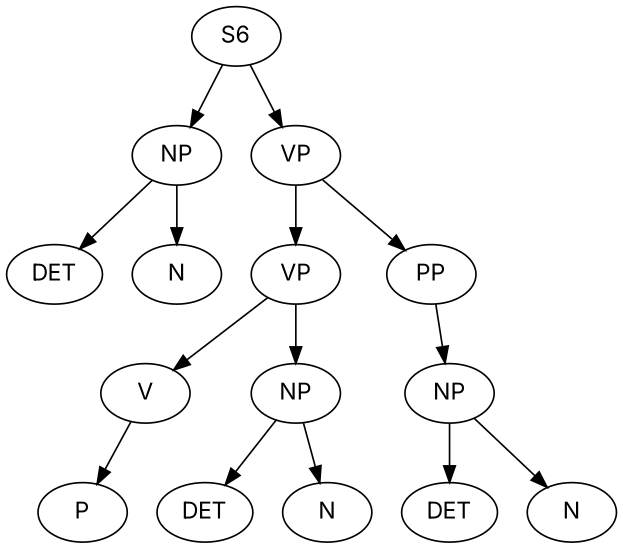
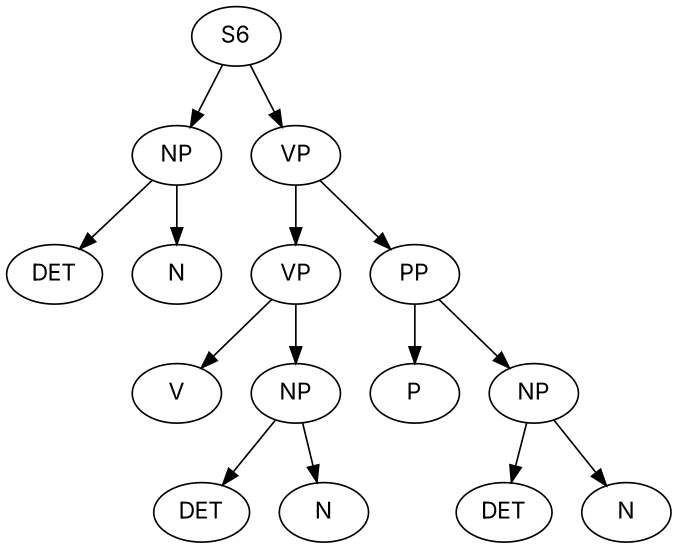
edge "V" -> "P": now "PP" -> "P"
